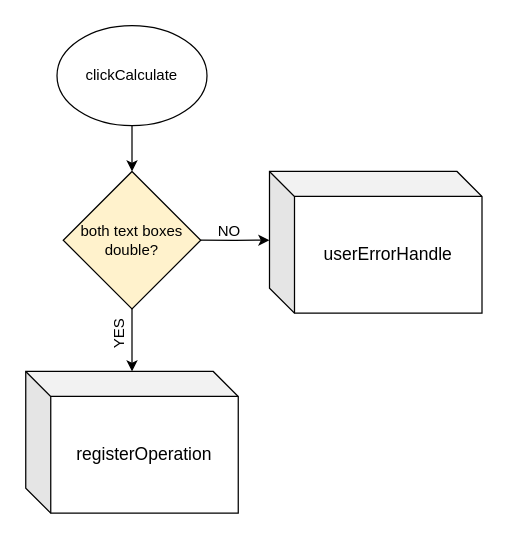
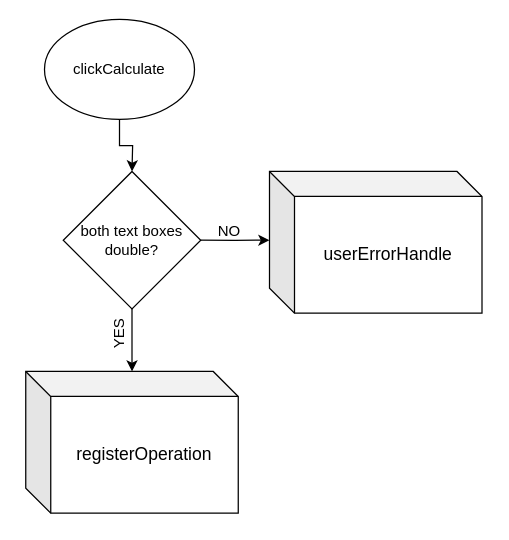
node "clickCalculate": moved (132, 76) -> (119, 69)
node "both text boxes double?": fillcolor #fff2cc -> #ffffff
